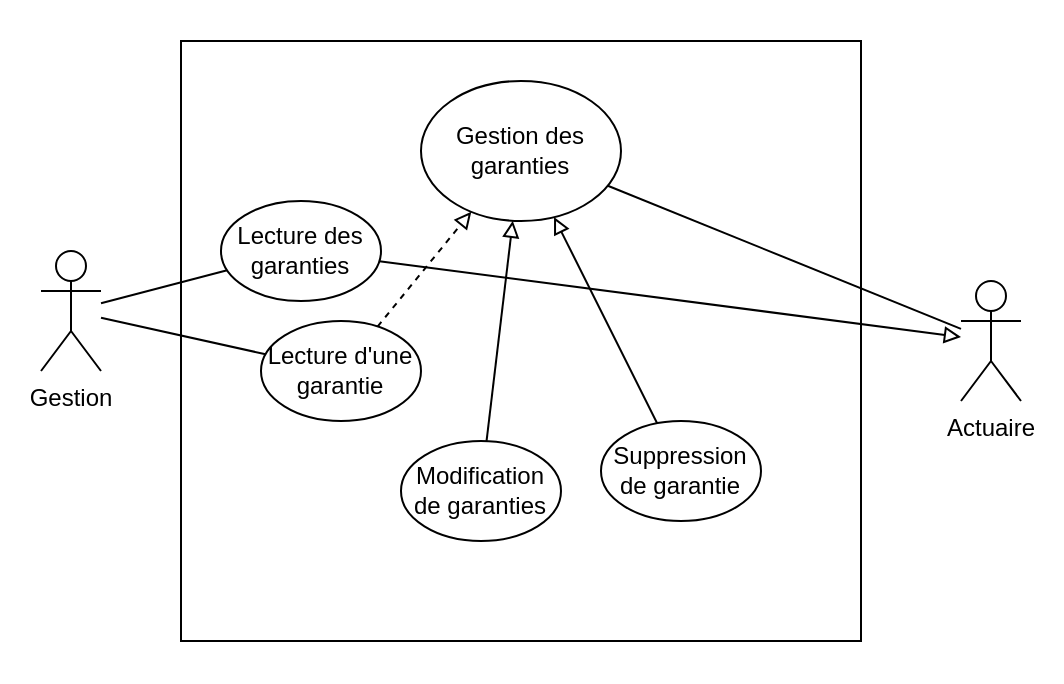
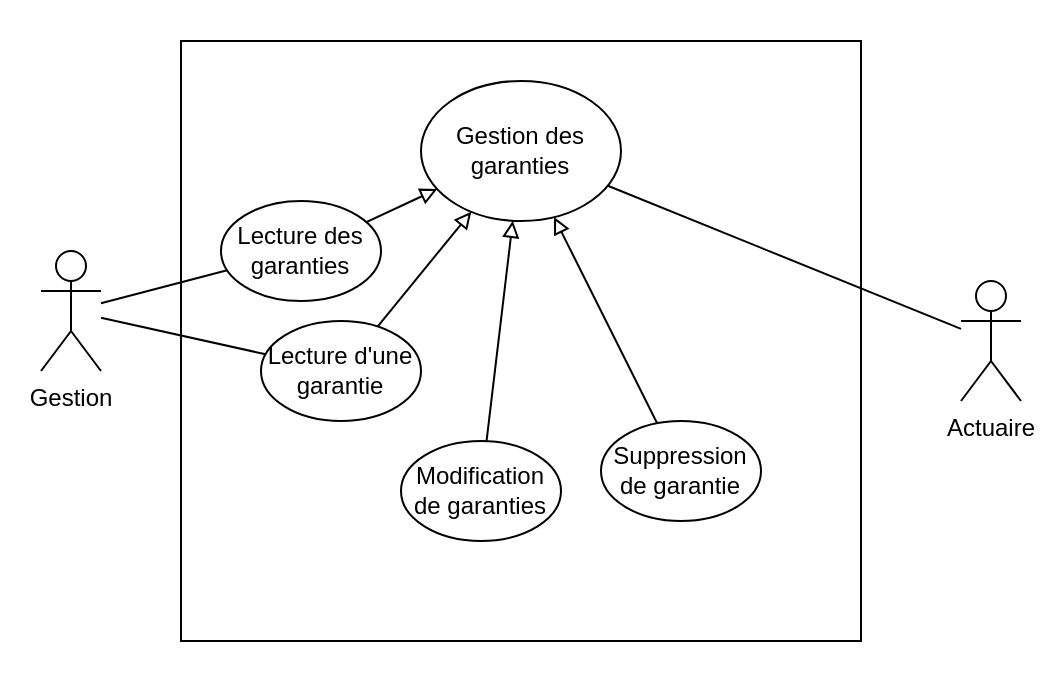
edge "Lecture d'une garantie" -> "Gestion des garanties": style dashed -> solid
edge "Lecture des garanties" -> "Actuaire": now "Lecture des garanties" -> "Gestion des garanties"
